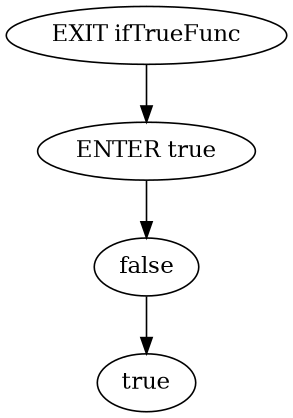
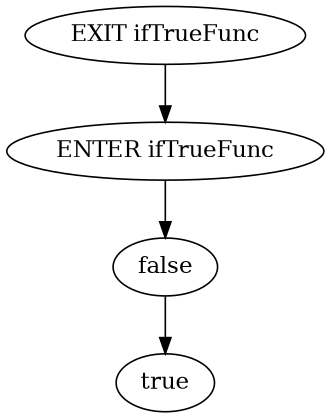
node "ENTER true": label "ENTER true" -> "ENTER ifTrueFunc"
